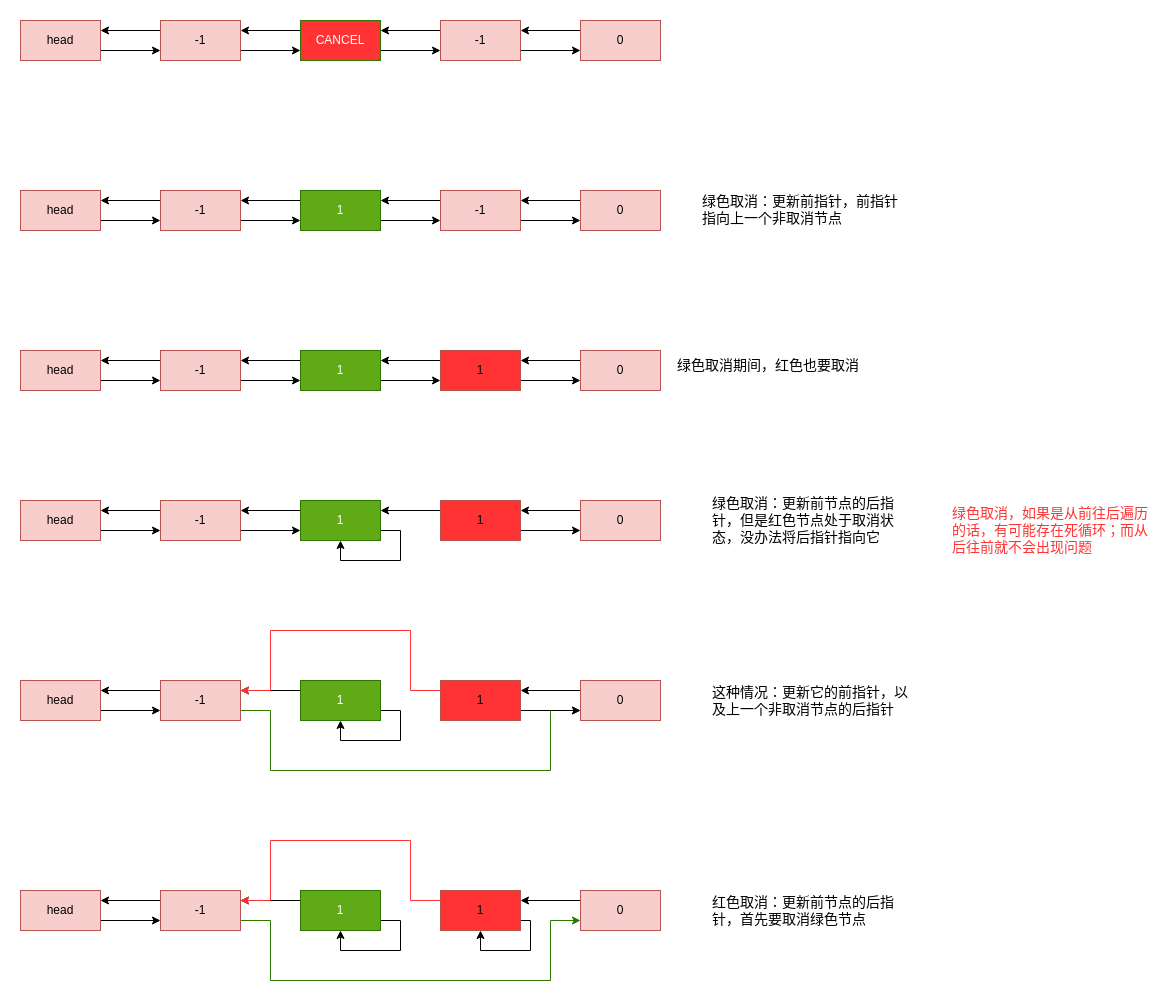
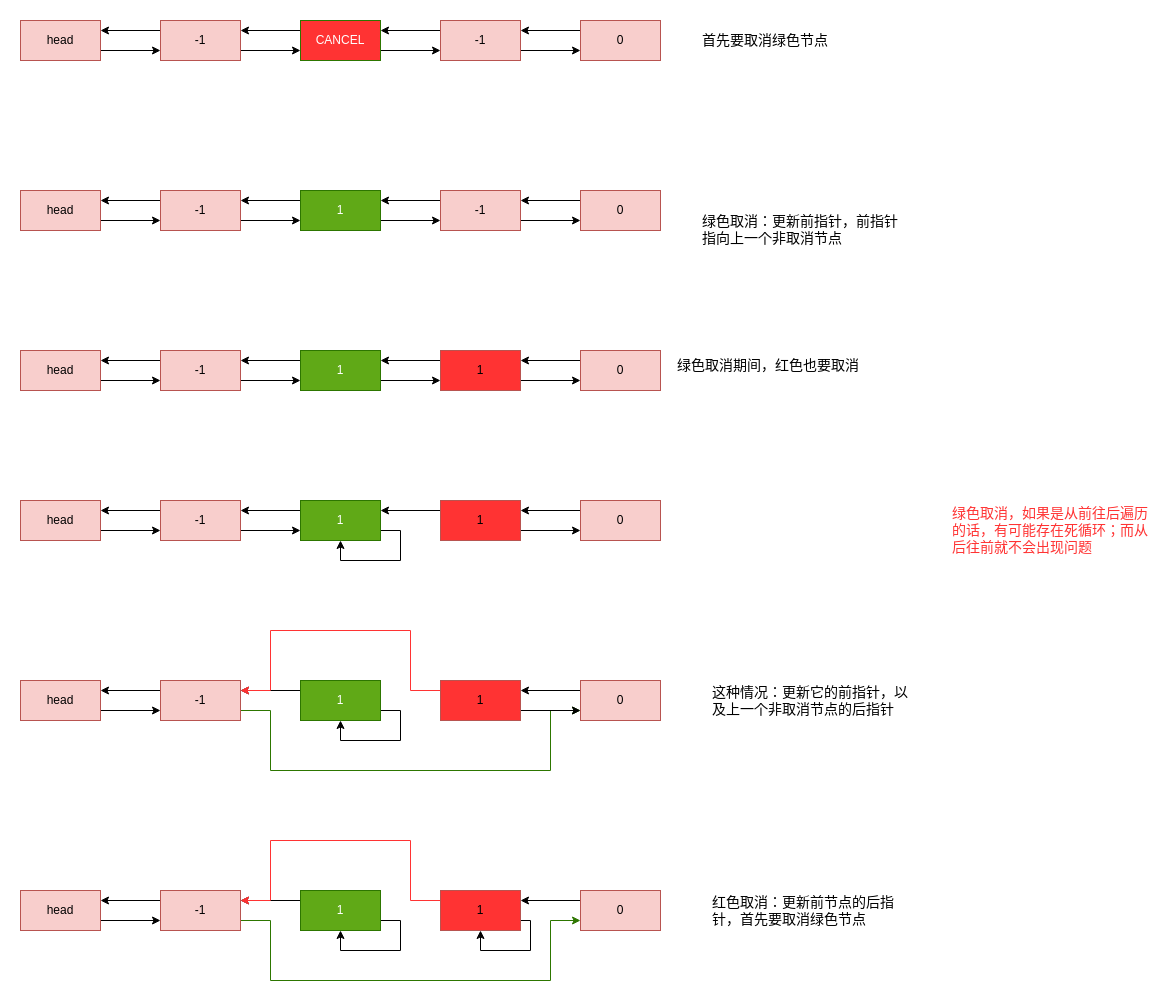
node "首先要取消绿色节点": added
node "绿色取消：更新前指针，前指针指向上一个非取消节点": moved (801, 209) -> (801, 229)
node "绿色取消：更新前节点的后指针，但是红色节点处于取消状态，没办法将后指针指向它": removed
